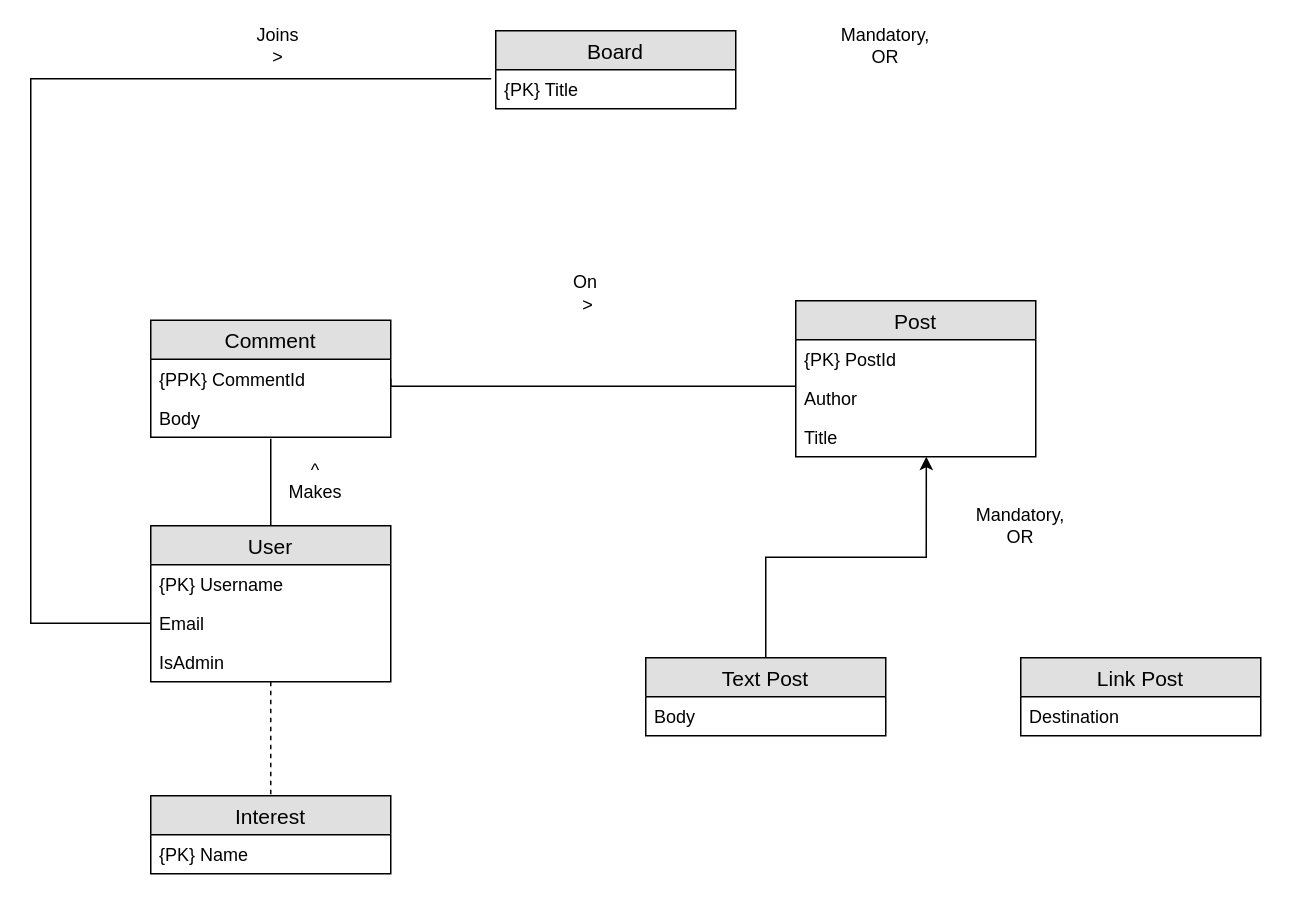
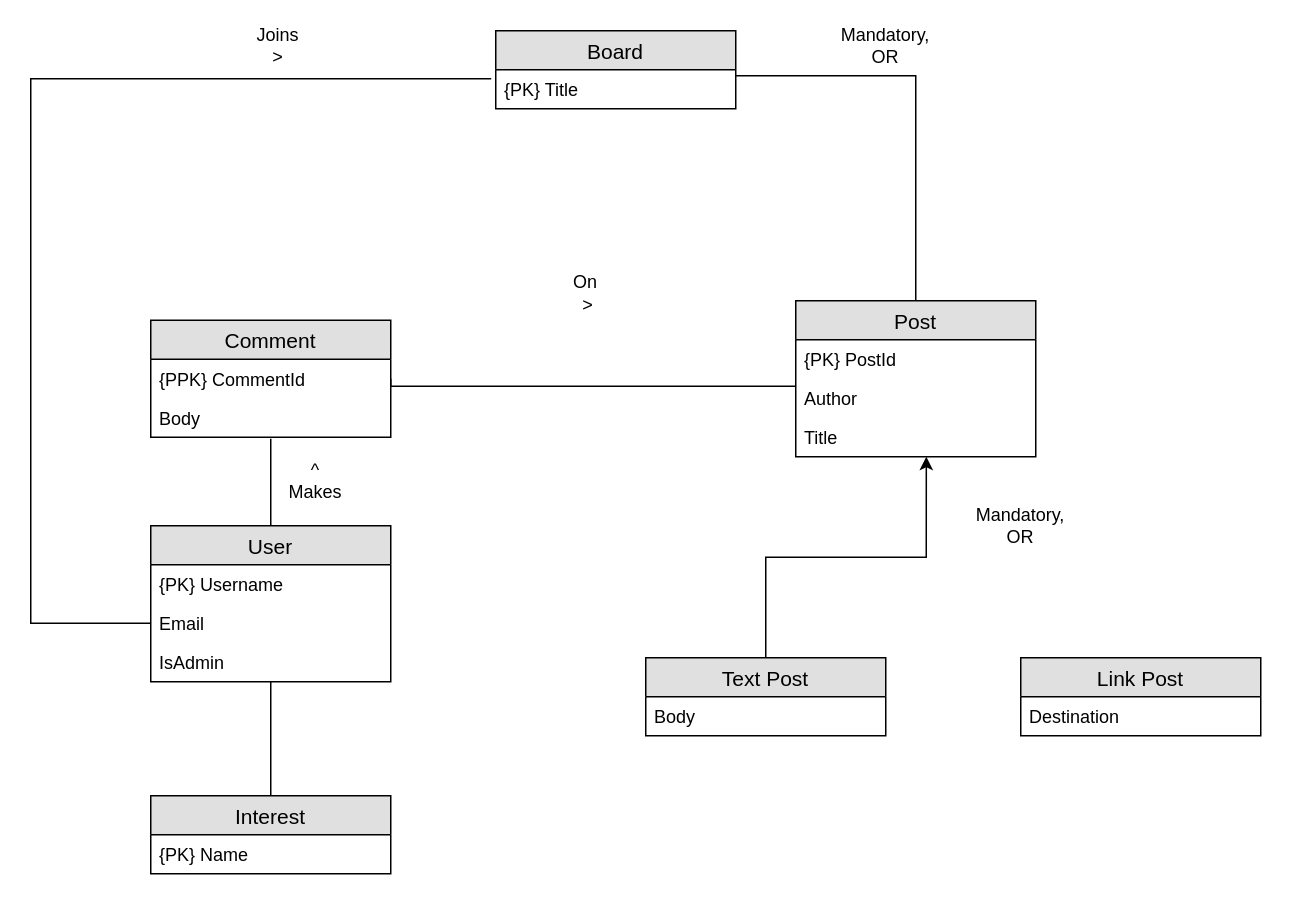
edge "{PK} Title" -- "Post": added
edge "User" -- "Interest": style dashed -> solid
